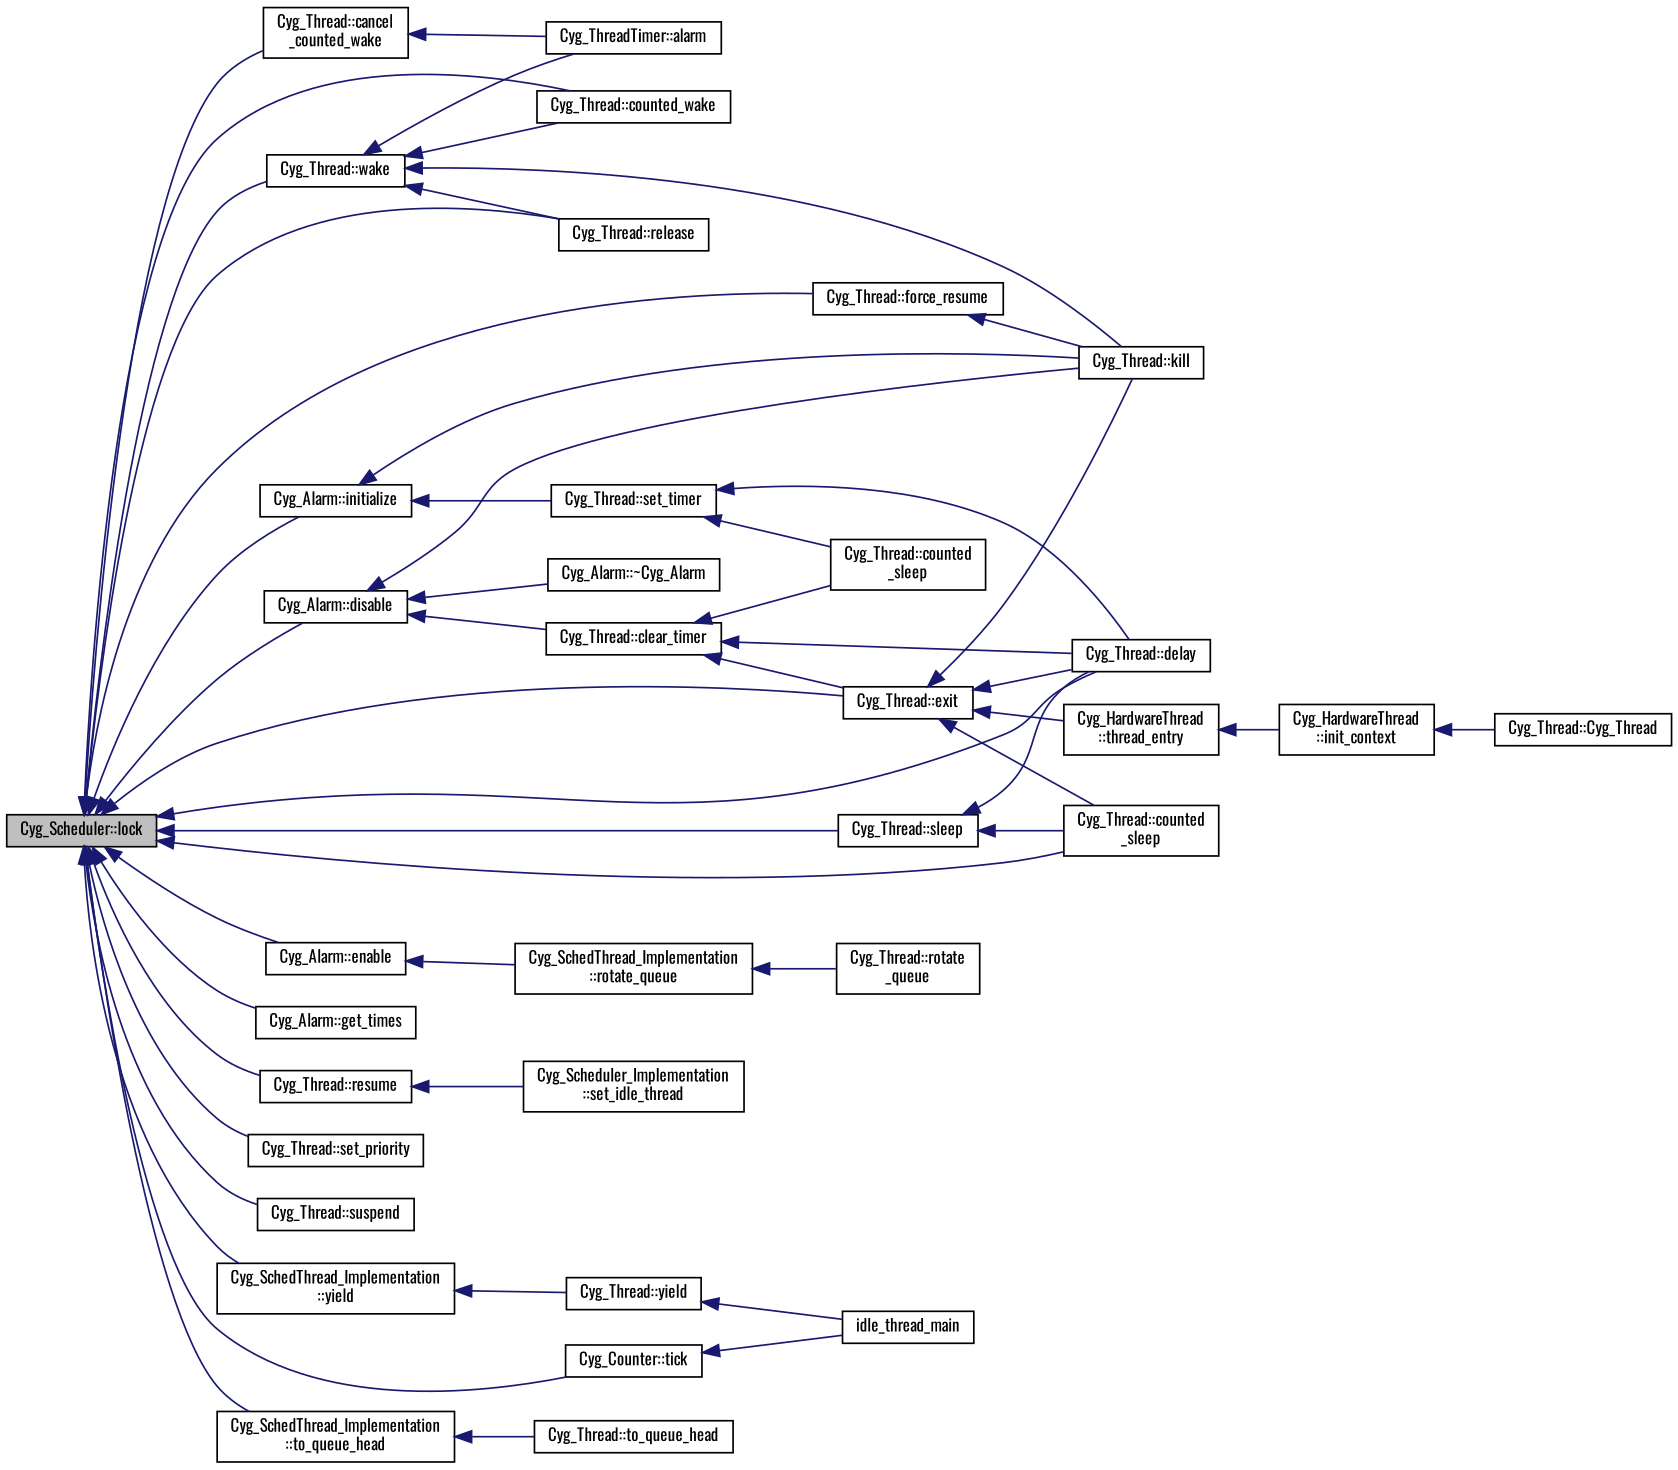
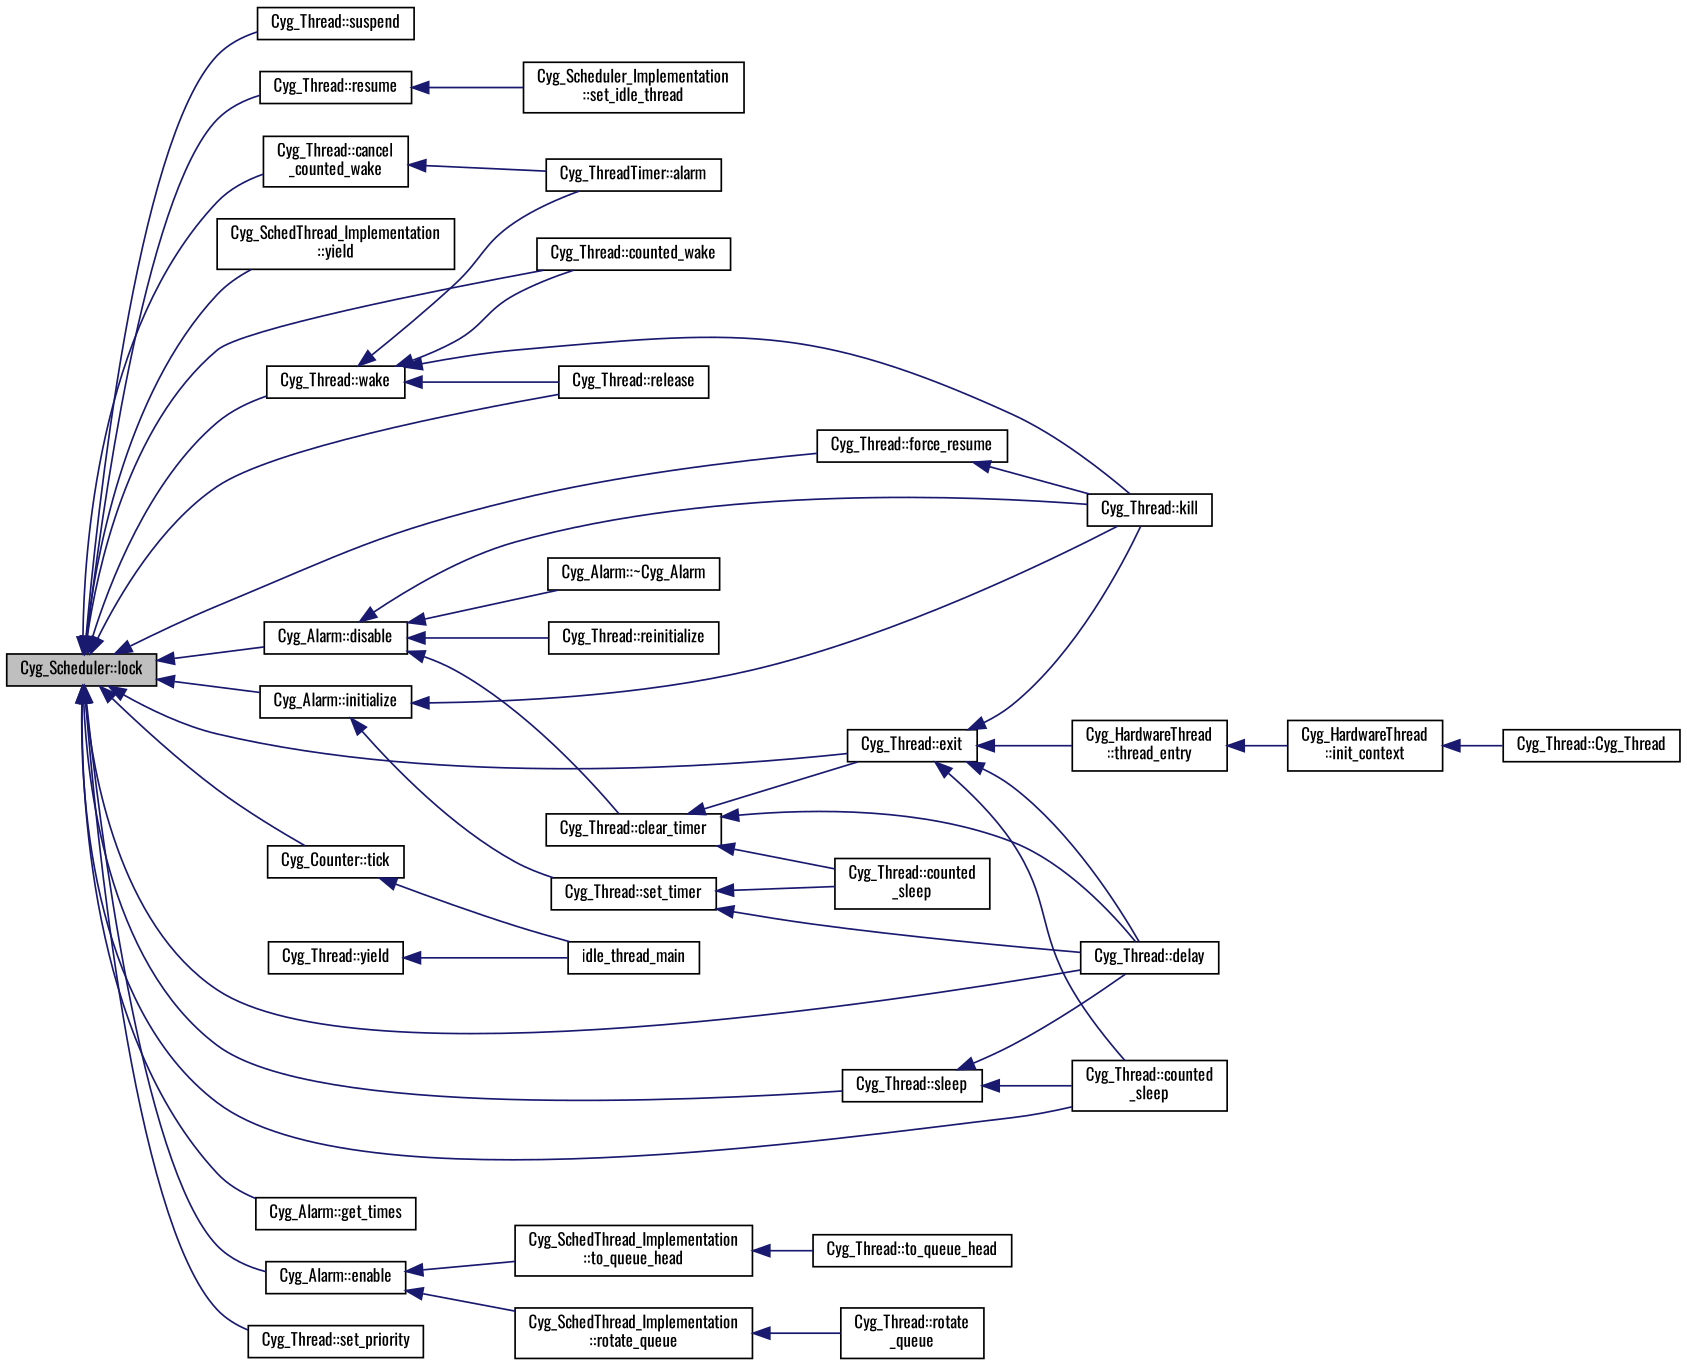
node "Cyg_Thread::reinitialize": added
edge "Cyg_SchedThread_Implementation ::to_queue_head" -> "Cyg_Scheduler::lock": now "Cyg_SchedThread_Implementation ::to_queue_head" -> "Cyg_Alarm::enable"
edge "Cyg_Thread::yield" -> "Cyg_SchedThread_Implementation ::yield": removed
